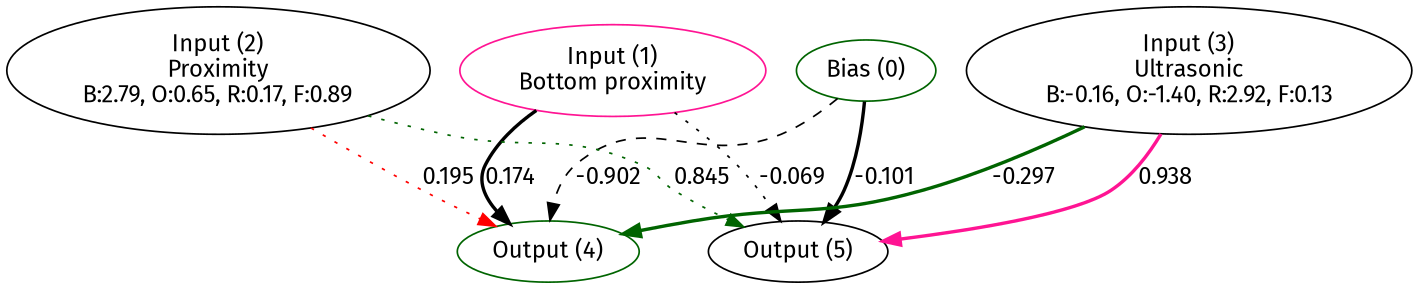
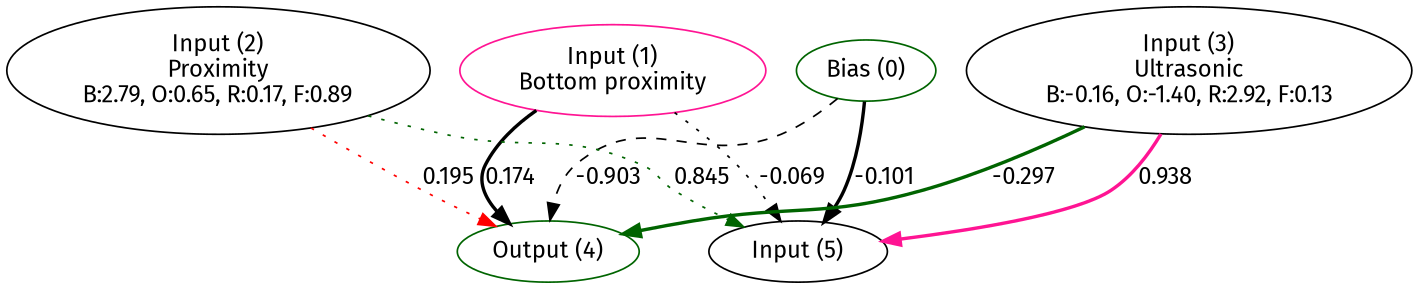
edge "Bias (0)" -> "Output (4)": label "-0.902" -> "-0.903"
node "Output (5)": label "Output (5)" -> "Input (5)"
